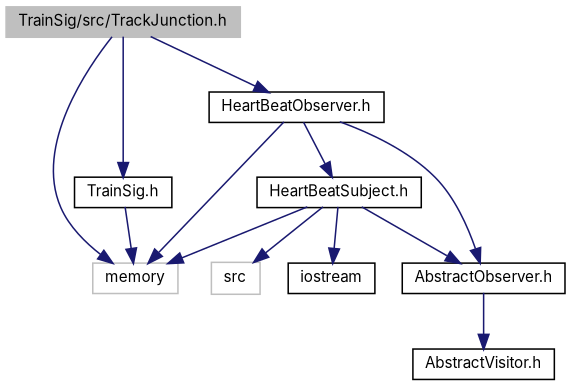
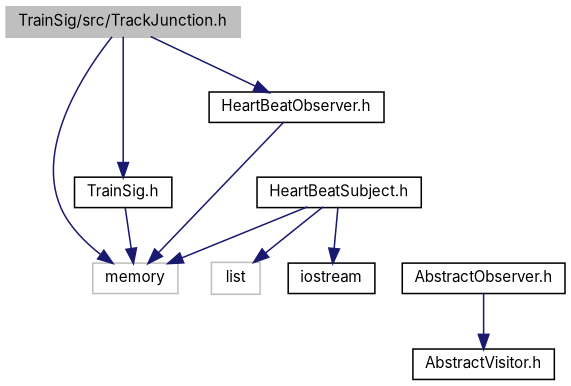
edge "HeartBeatObserver.h" -> "HeartBeatSubject.h": removed
edge "HeartBeatObserver.h" -> "AbstractObserver.h": removed
edge "HeartBeatSubject.h" -> "AbstractObserver.h": removed
node "src": label "src" -> "list"
